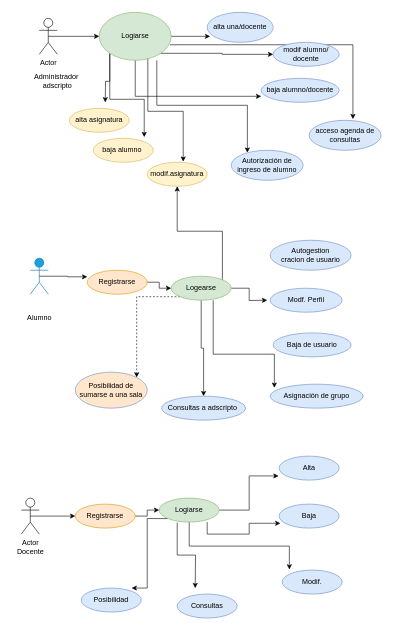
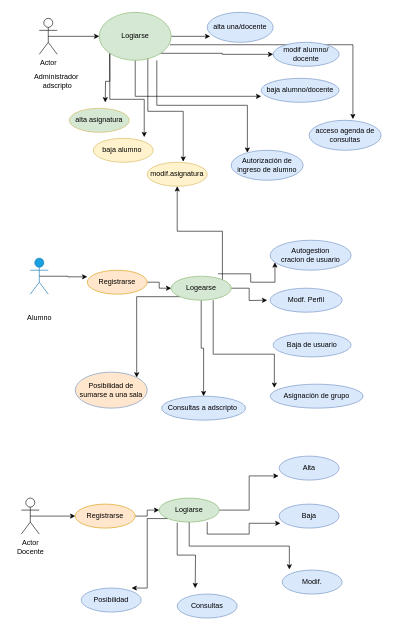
node "alta asignatura": fillcolor #fff2cc -> #d5e8d4
edge "Logearse" -> "Autogestion cracion de usuario": added
edge "Logearse" -> "Posibilidad de sumarse a una sala": style dashed -> solid
